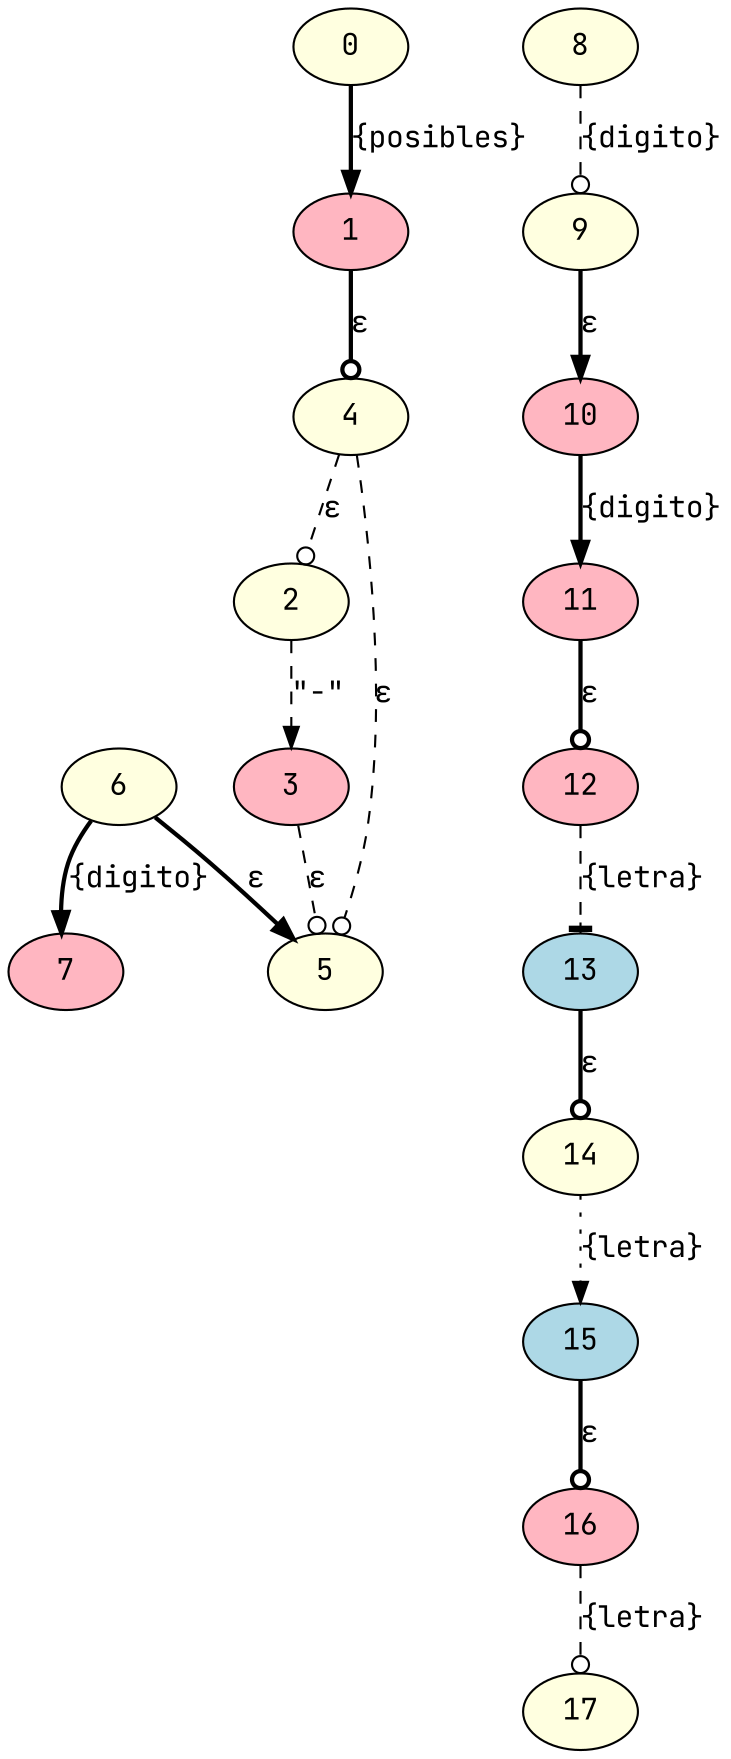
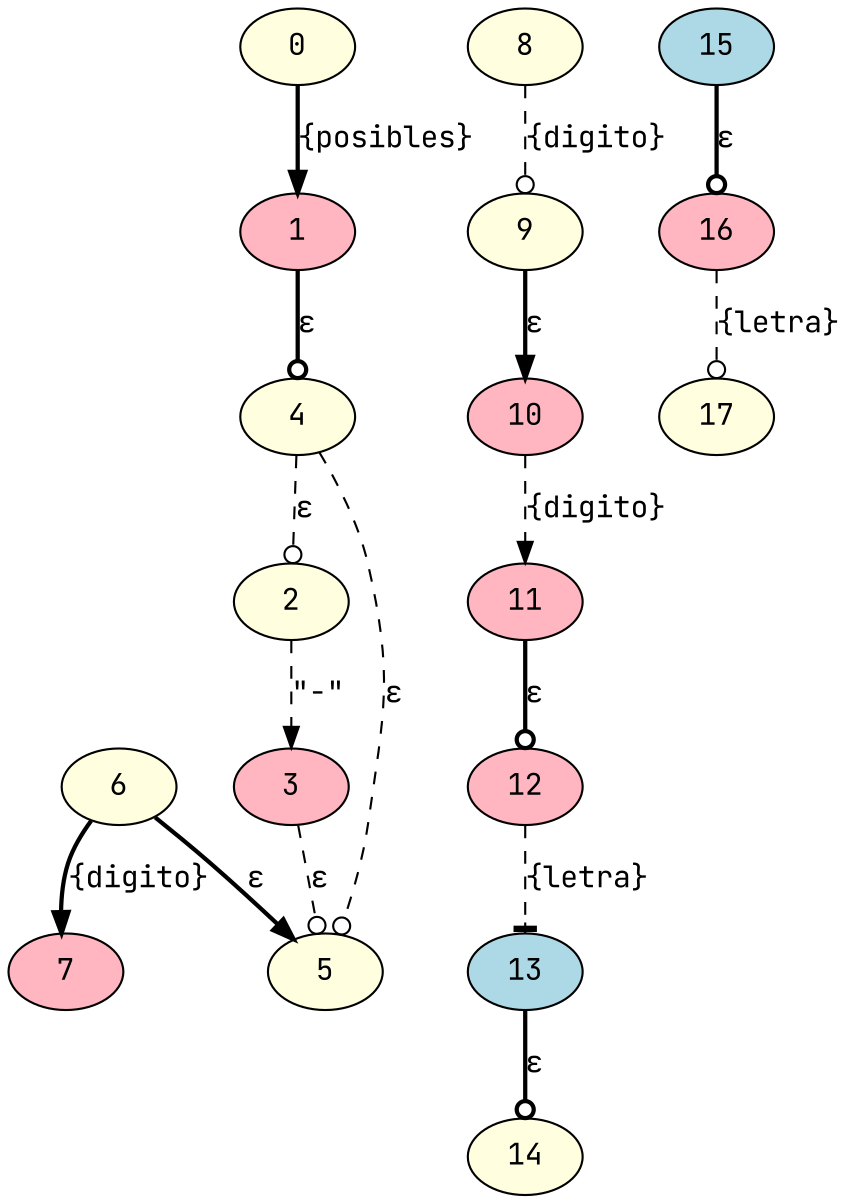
edge "10" -> "11": style bold -> dashed
edge "14" -> "15": removed, label "{letra}"
